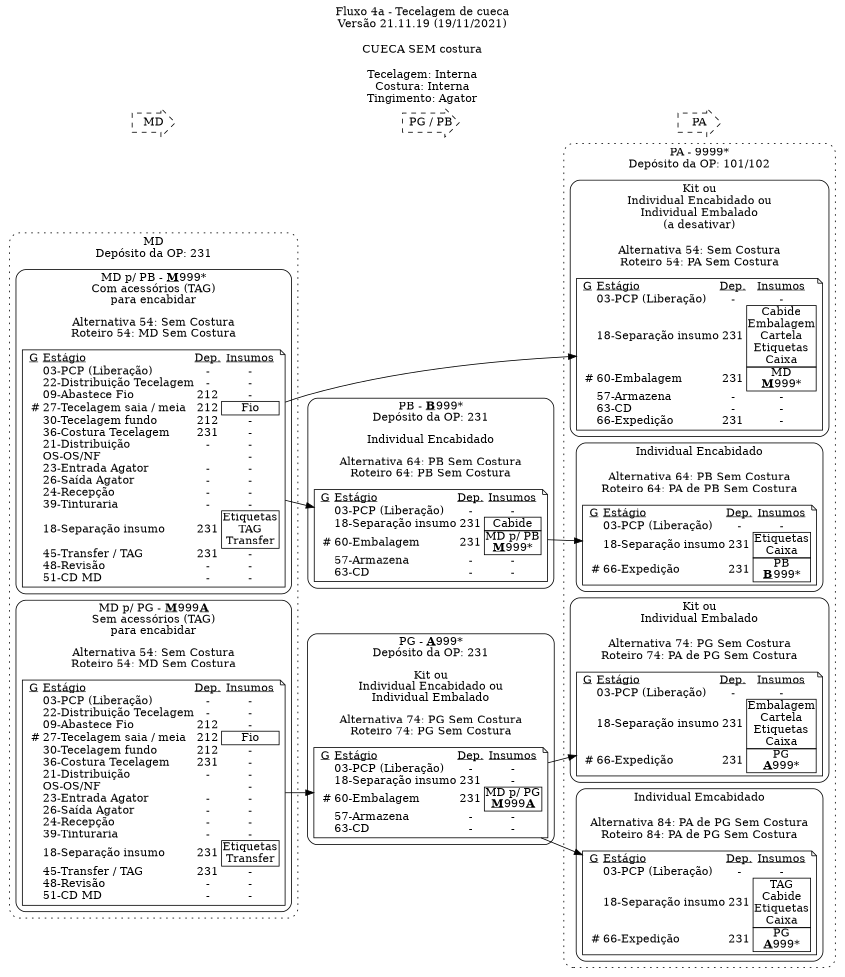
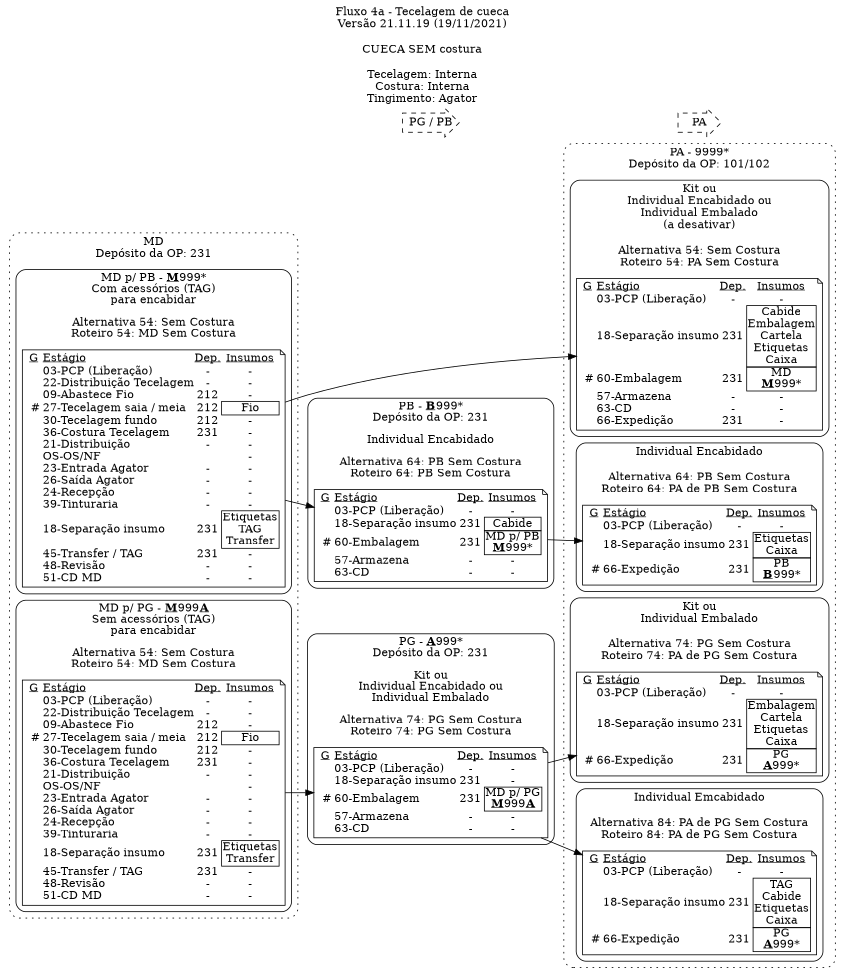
node "MD": removed
